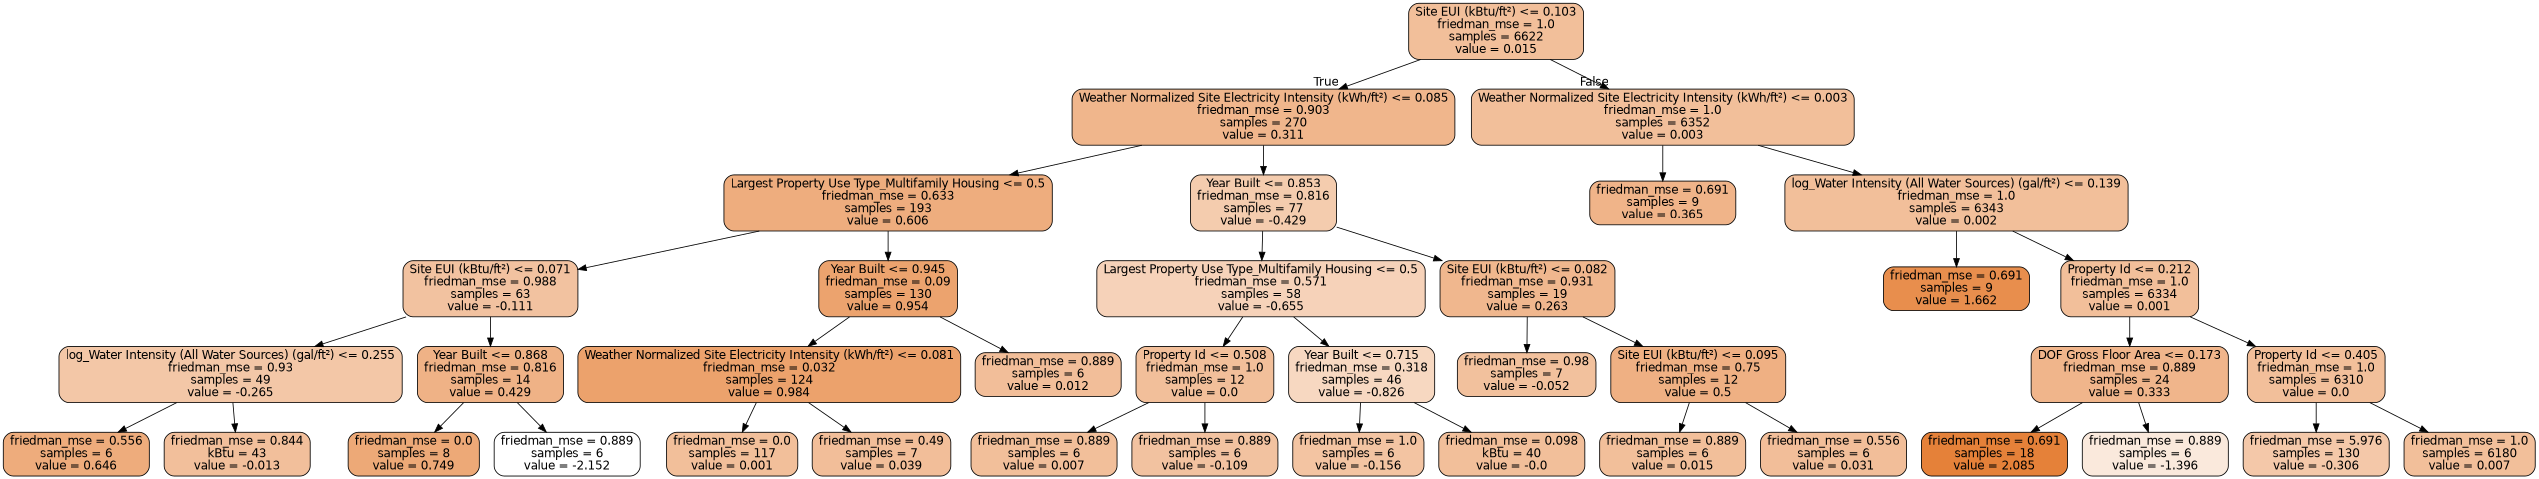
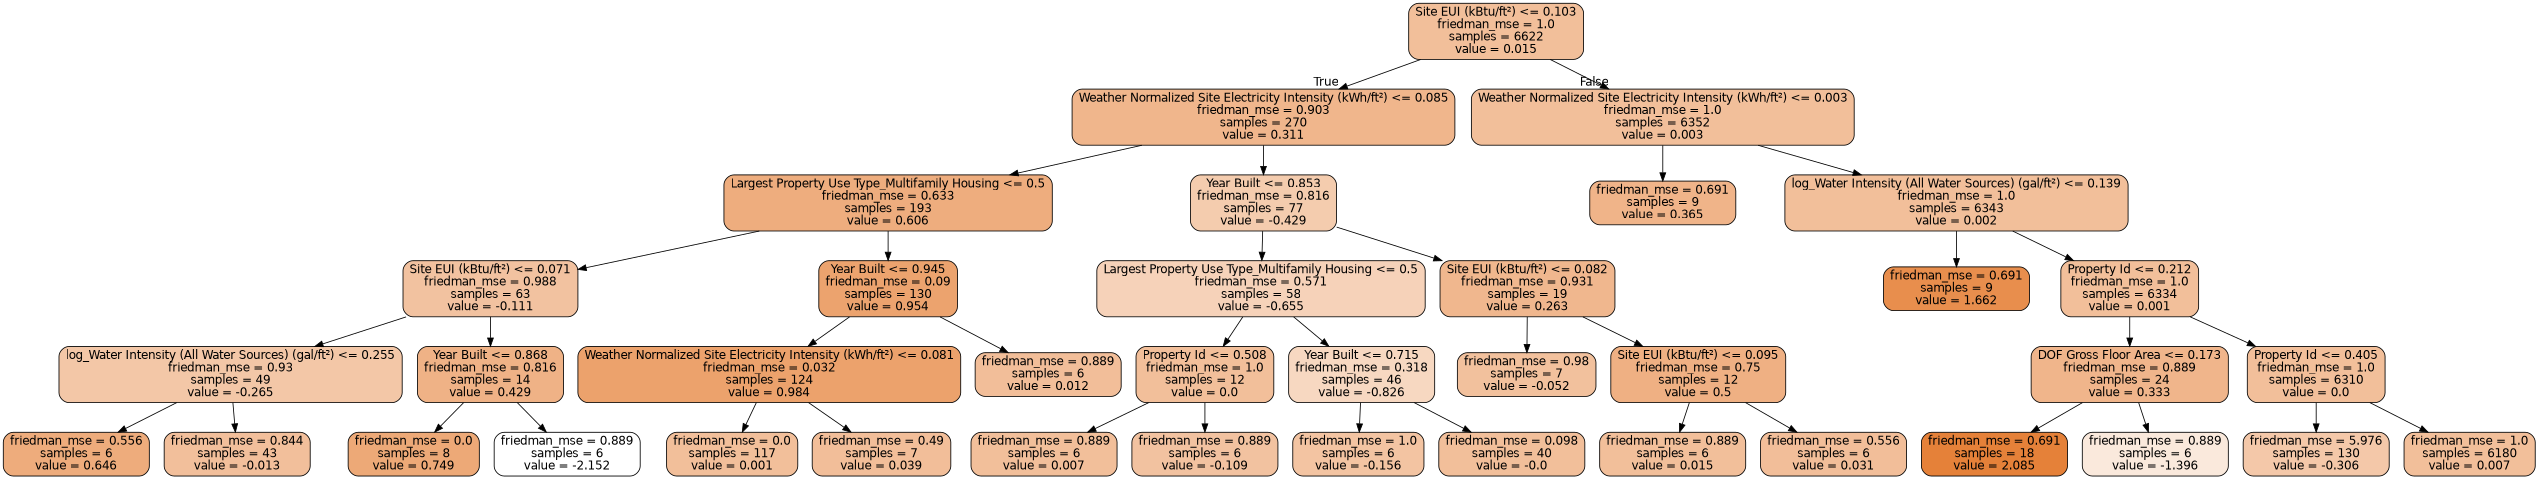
node "friedman_mse = 0.844 kBtu = 43 value = -0.013": label "friedman_mse = 0.844 kBtu = 43 value = -0.013" -> "friedman_mse = 0.844 samples = 43 value = -0.013"
node "friedman_mse = 0.098 kBtu = 40 value = -0.0": label "friedman_mse = 0.098 kBtu = 40 value = -0.0" -> "friedman_mse = 0.098 samples = 40 value = -0.0"
